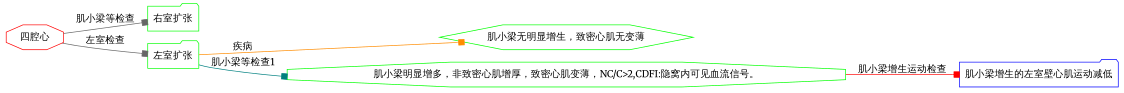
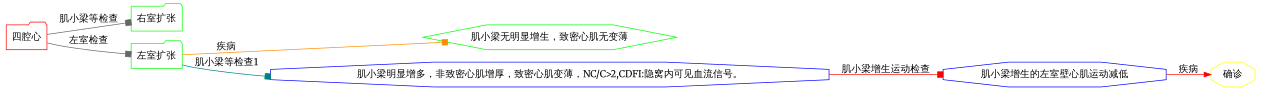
node "四腔心": shape octagon -> folder
node "肌小梁明显增多，非致密心肌增厚，致密心肌变薄，NC/C>2,CDFI:隐窝内可见血流信号。": color green -> blue
node "肌小梁增生的左室壁心肌运动减低": shape folder -> octagon
node "确诊": added
